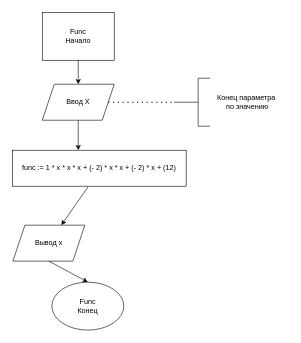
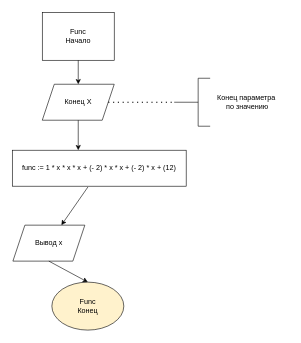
node "Ввод X": label "Ввод X" -> "Конец X"
node "Func Конец": fillcolor #ffffff -> #fff2cc
